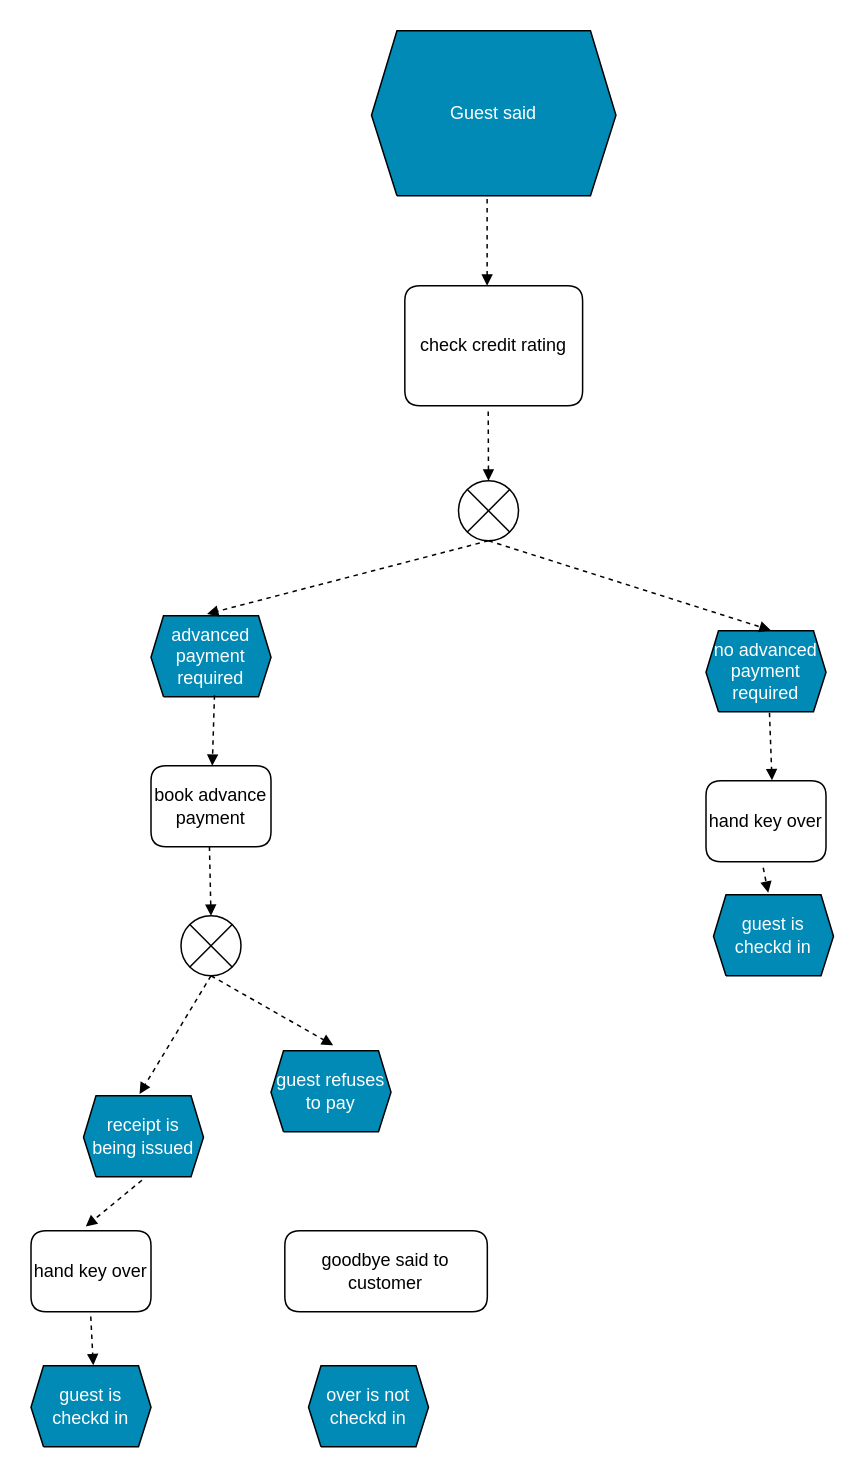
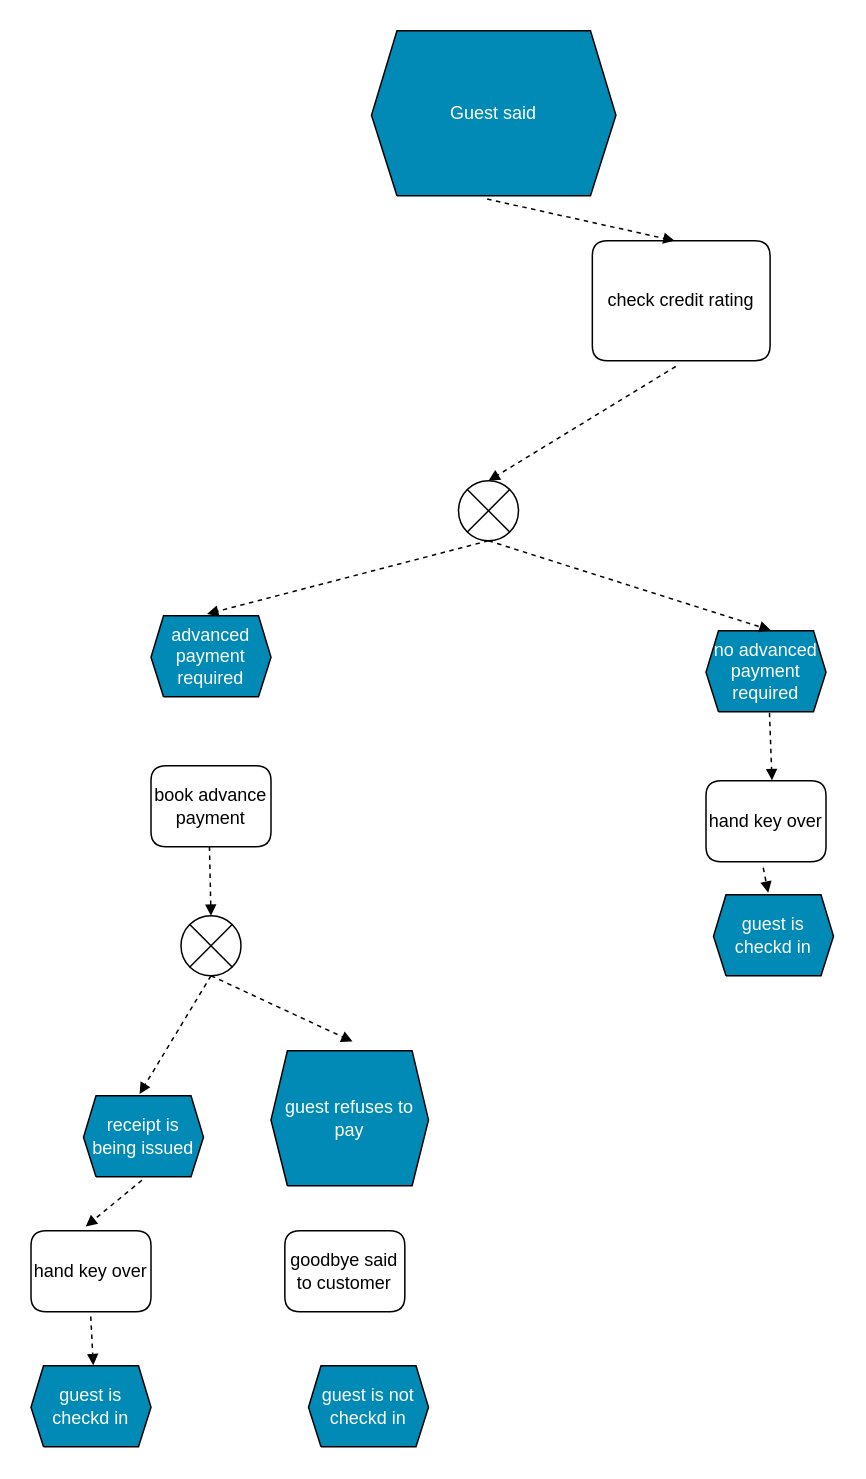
node "check credit rating": moved (493, 346) -> (681, 301)
edge "advanced payment required" -> "book advance payment": removed
node "guest refuses to pay": size 120x81 -> 158x135
node "goodbye said to customer": size 203x81 -> 120x81
node "over is not checkd in": label "over is not checkd in" -> "guest is not checkd in"
